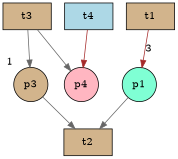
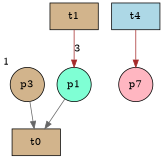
node "t3": removed
node "p4": label "p4" -> "p7"
node "t2": label "t2" -> "t0"
